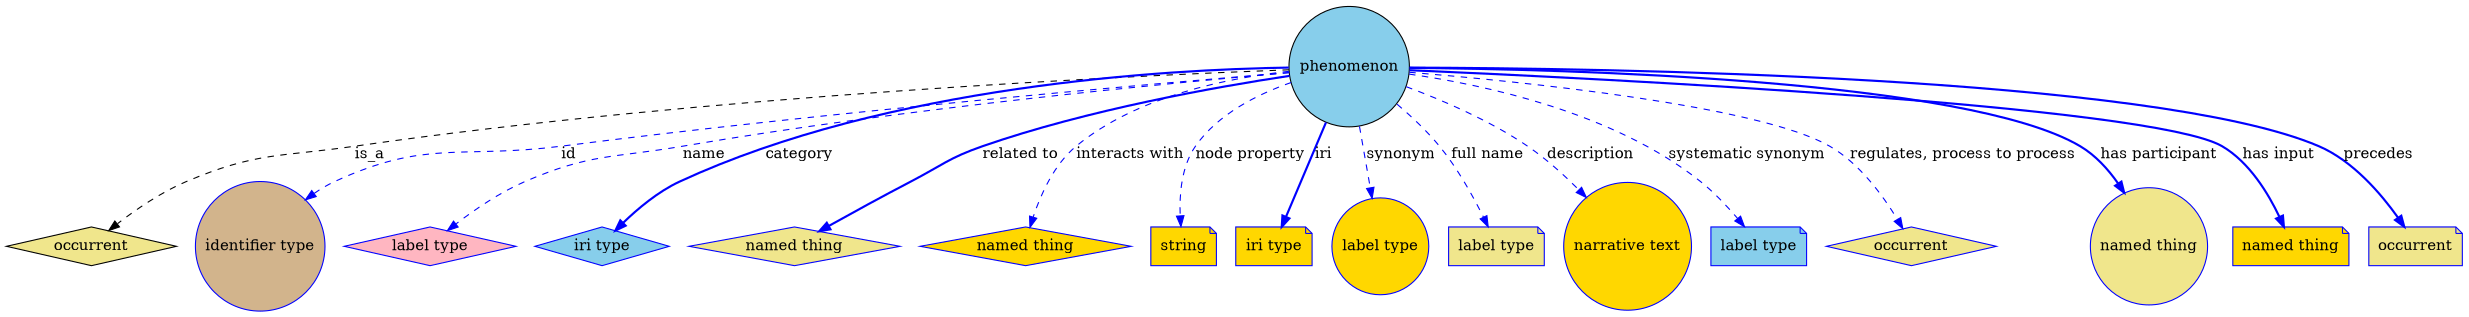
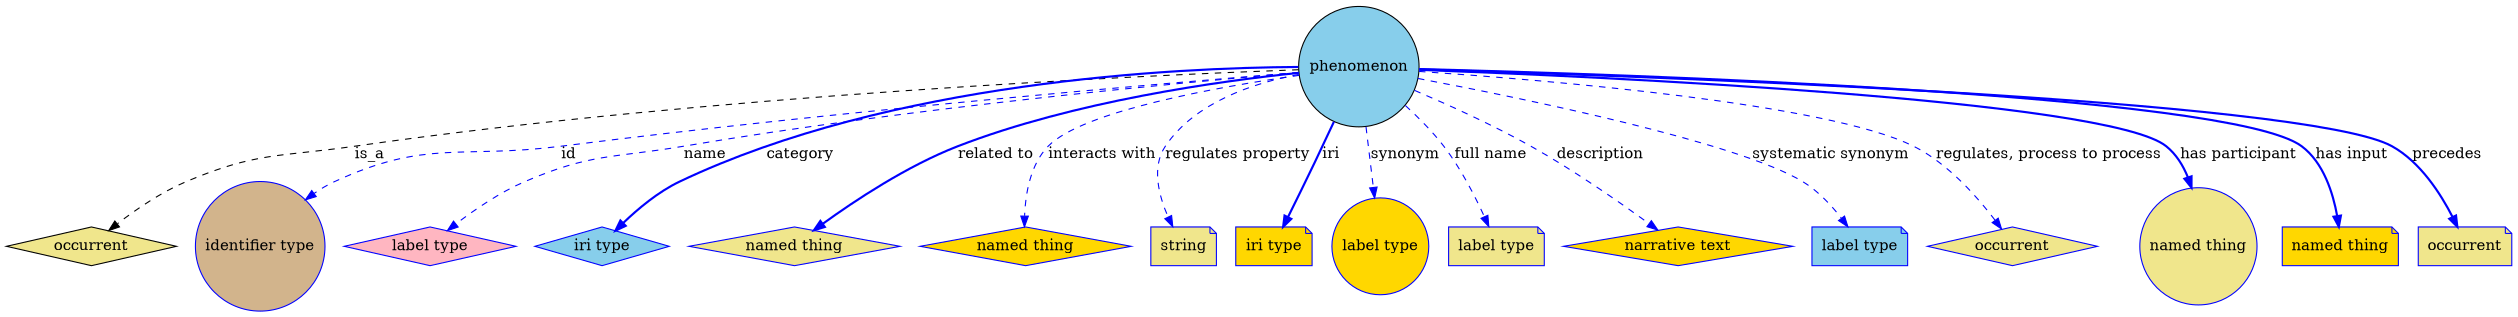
edge "phenomenon" -> "string": label "node property" -> "regulates property"
node "string": fillcolor gold -> khaki
node "narrative text": shape circle -> diamond
